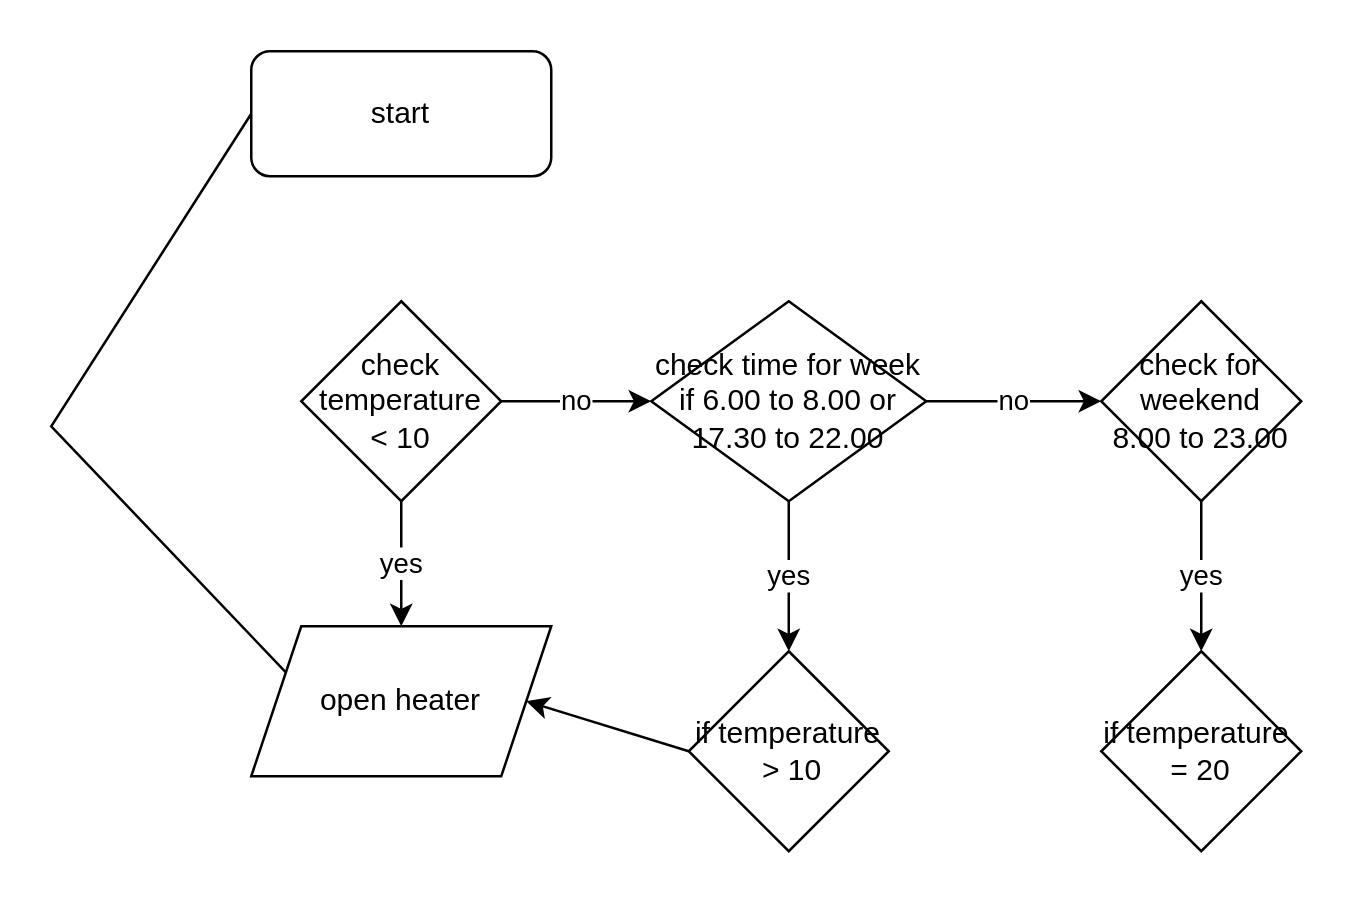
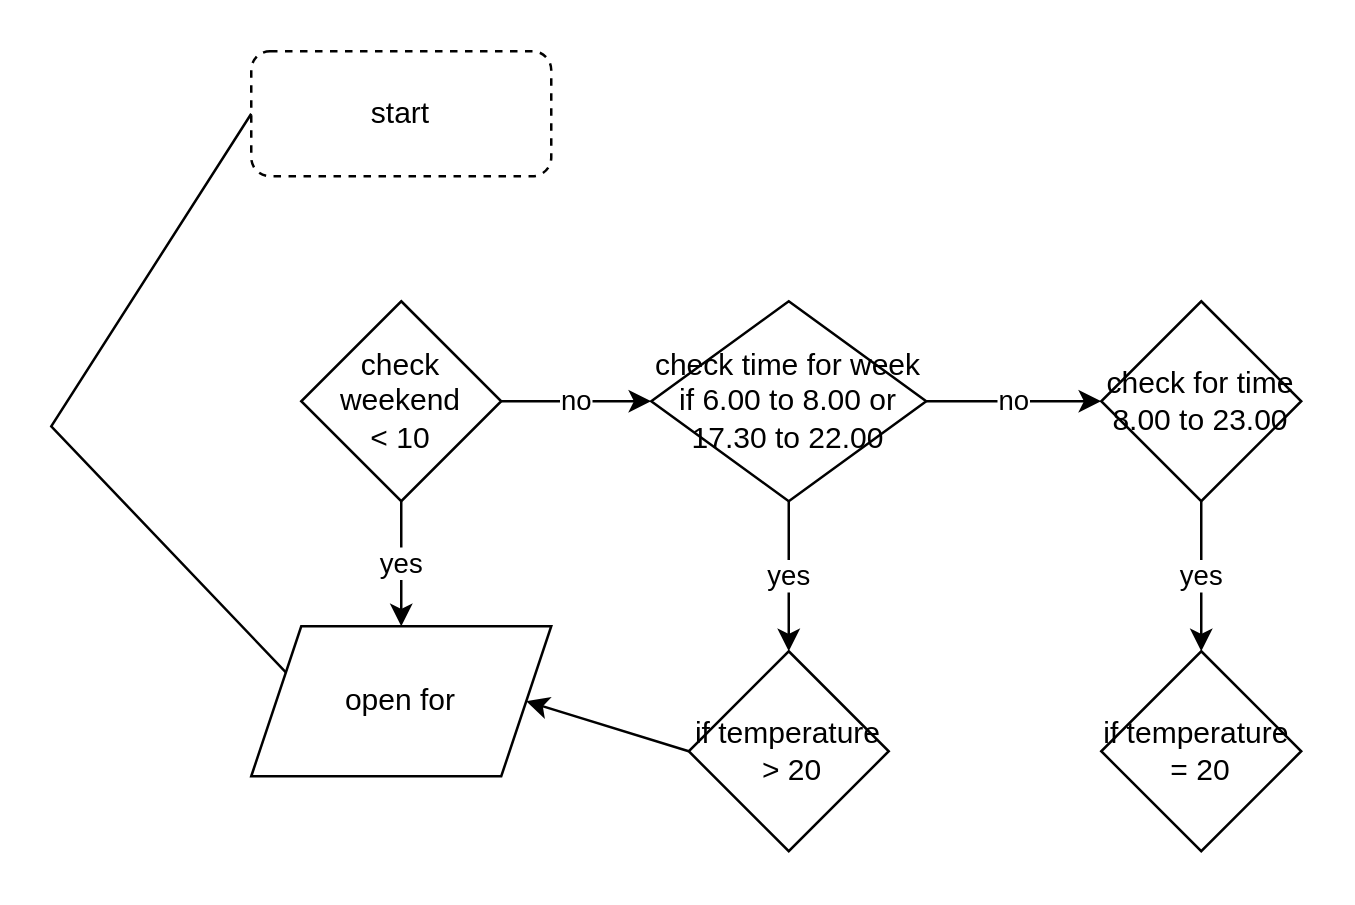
node "start": style solid -> dashed
node "check temperature < 10": label "check temperature < 10" -> "check weekend < 10"
node "check for weekend 8.00 to 23.00": label "check for weekend 8.00 to 23.00" -> "check for time 8.00 to 23.00"
node "open heater": label "open heater" -> "open for"
node "if temperature > 10": label "if temperature > 10" -> "if temperature > 20"
